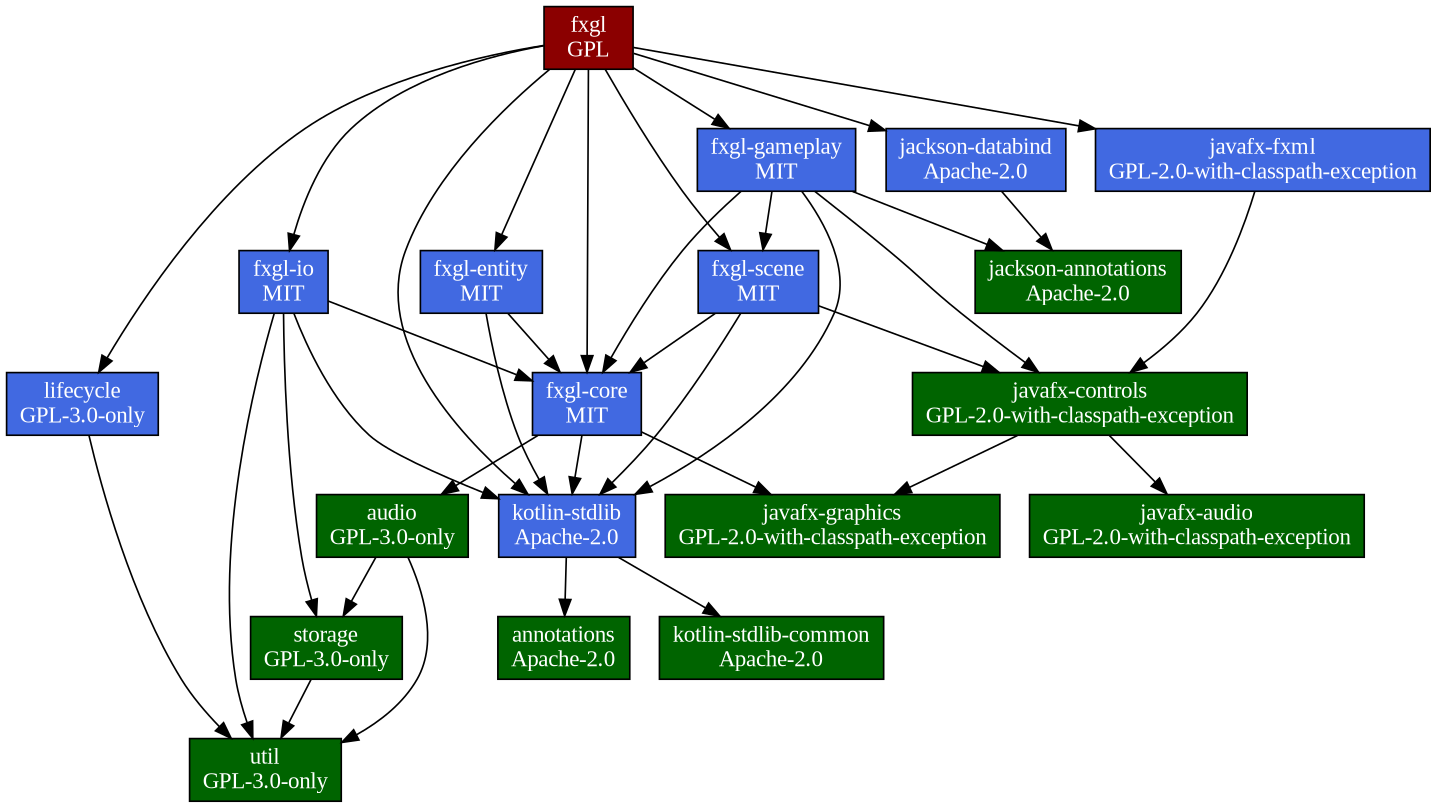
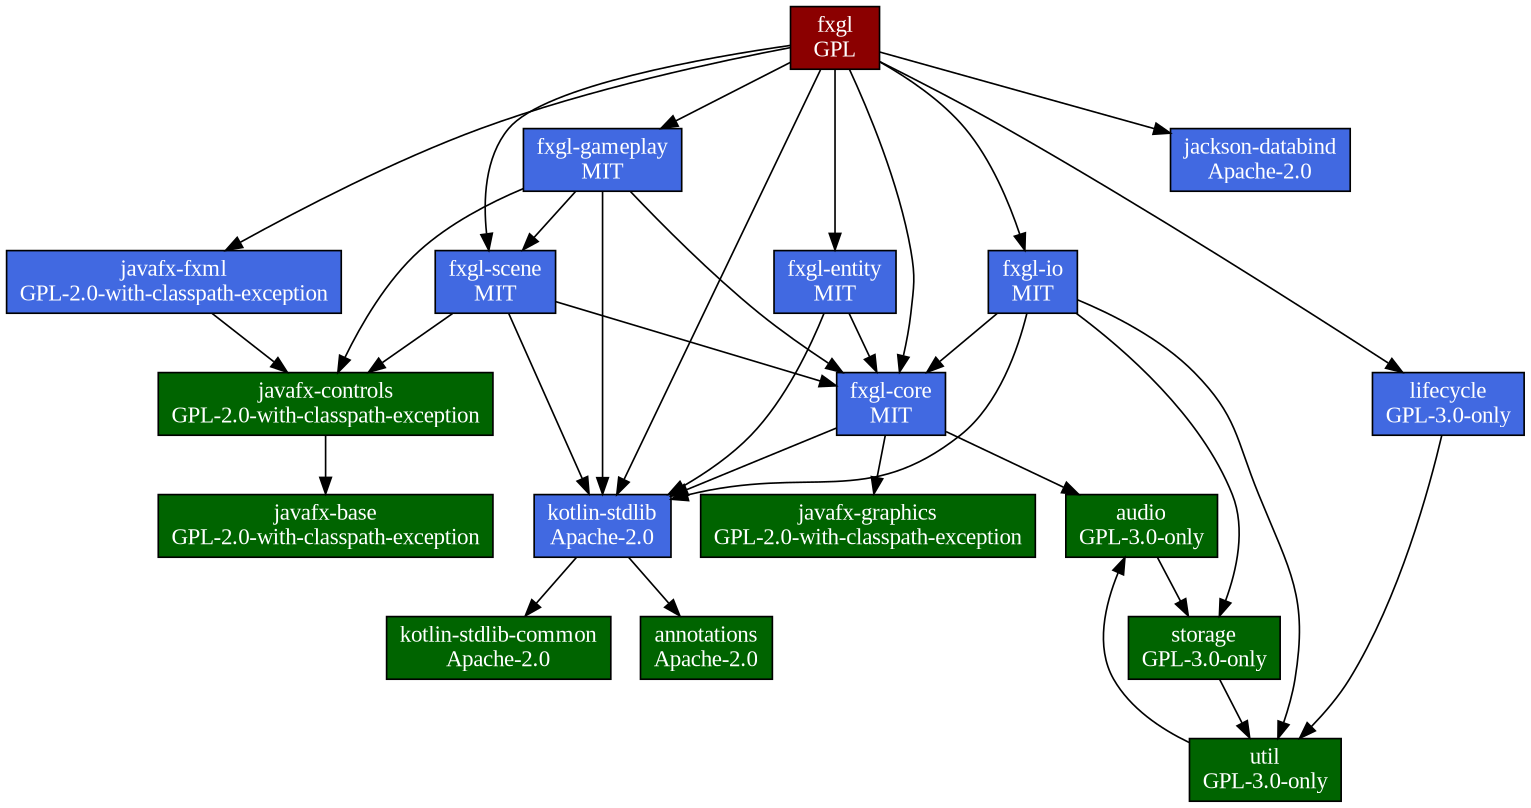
node "jackson-annotations Apache-2.0": removed
edge "javafx-controls GPL-2.0-with-classpath-exception" -> "javafx-graphics GPL-2.0-with-classpath-exception": removed
node "javafx-audio GPL-2.0-with-classpath-exception": label "javafx-audio GPL-2.0-with-classpath-exception" -> "javafx-base GPL-2.0-with-classpath-exception"
edge "audio GPL-3.0-only" -> "util GPL-3.0-only": reversed
